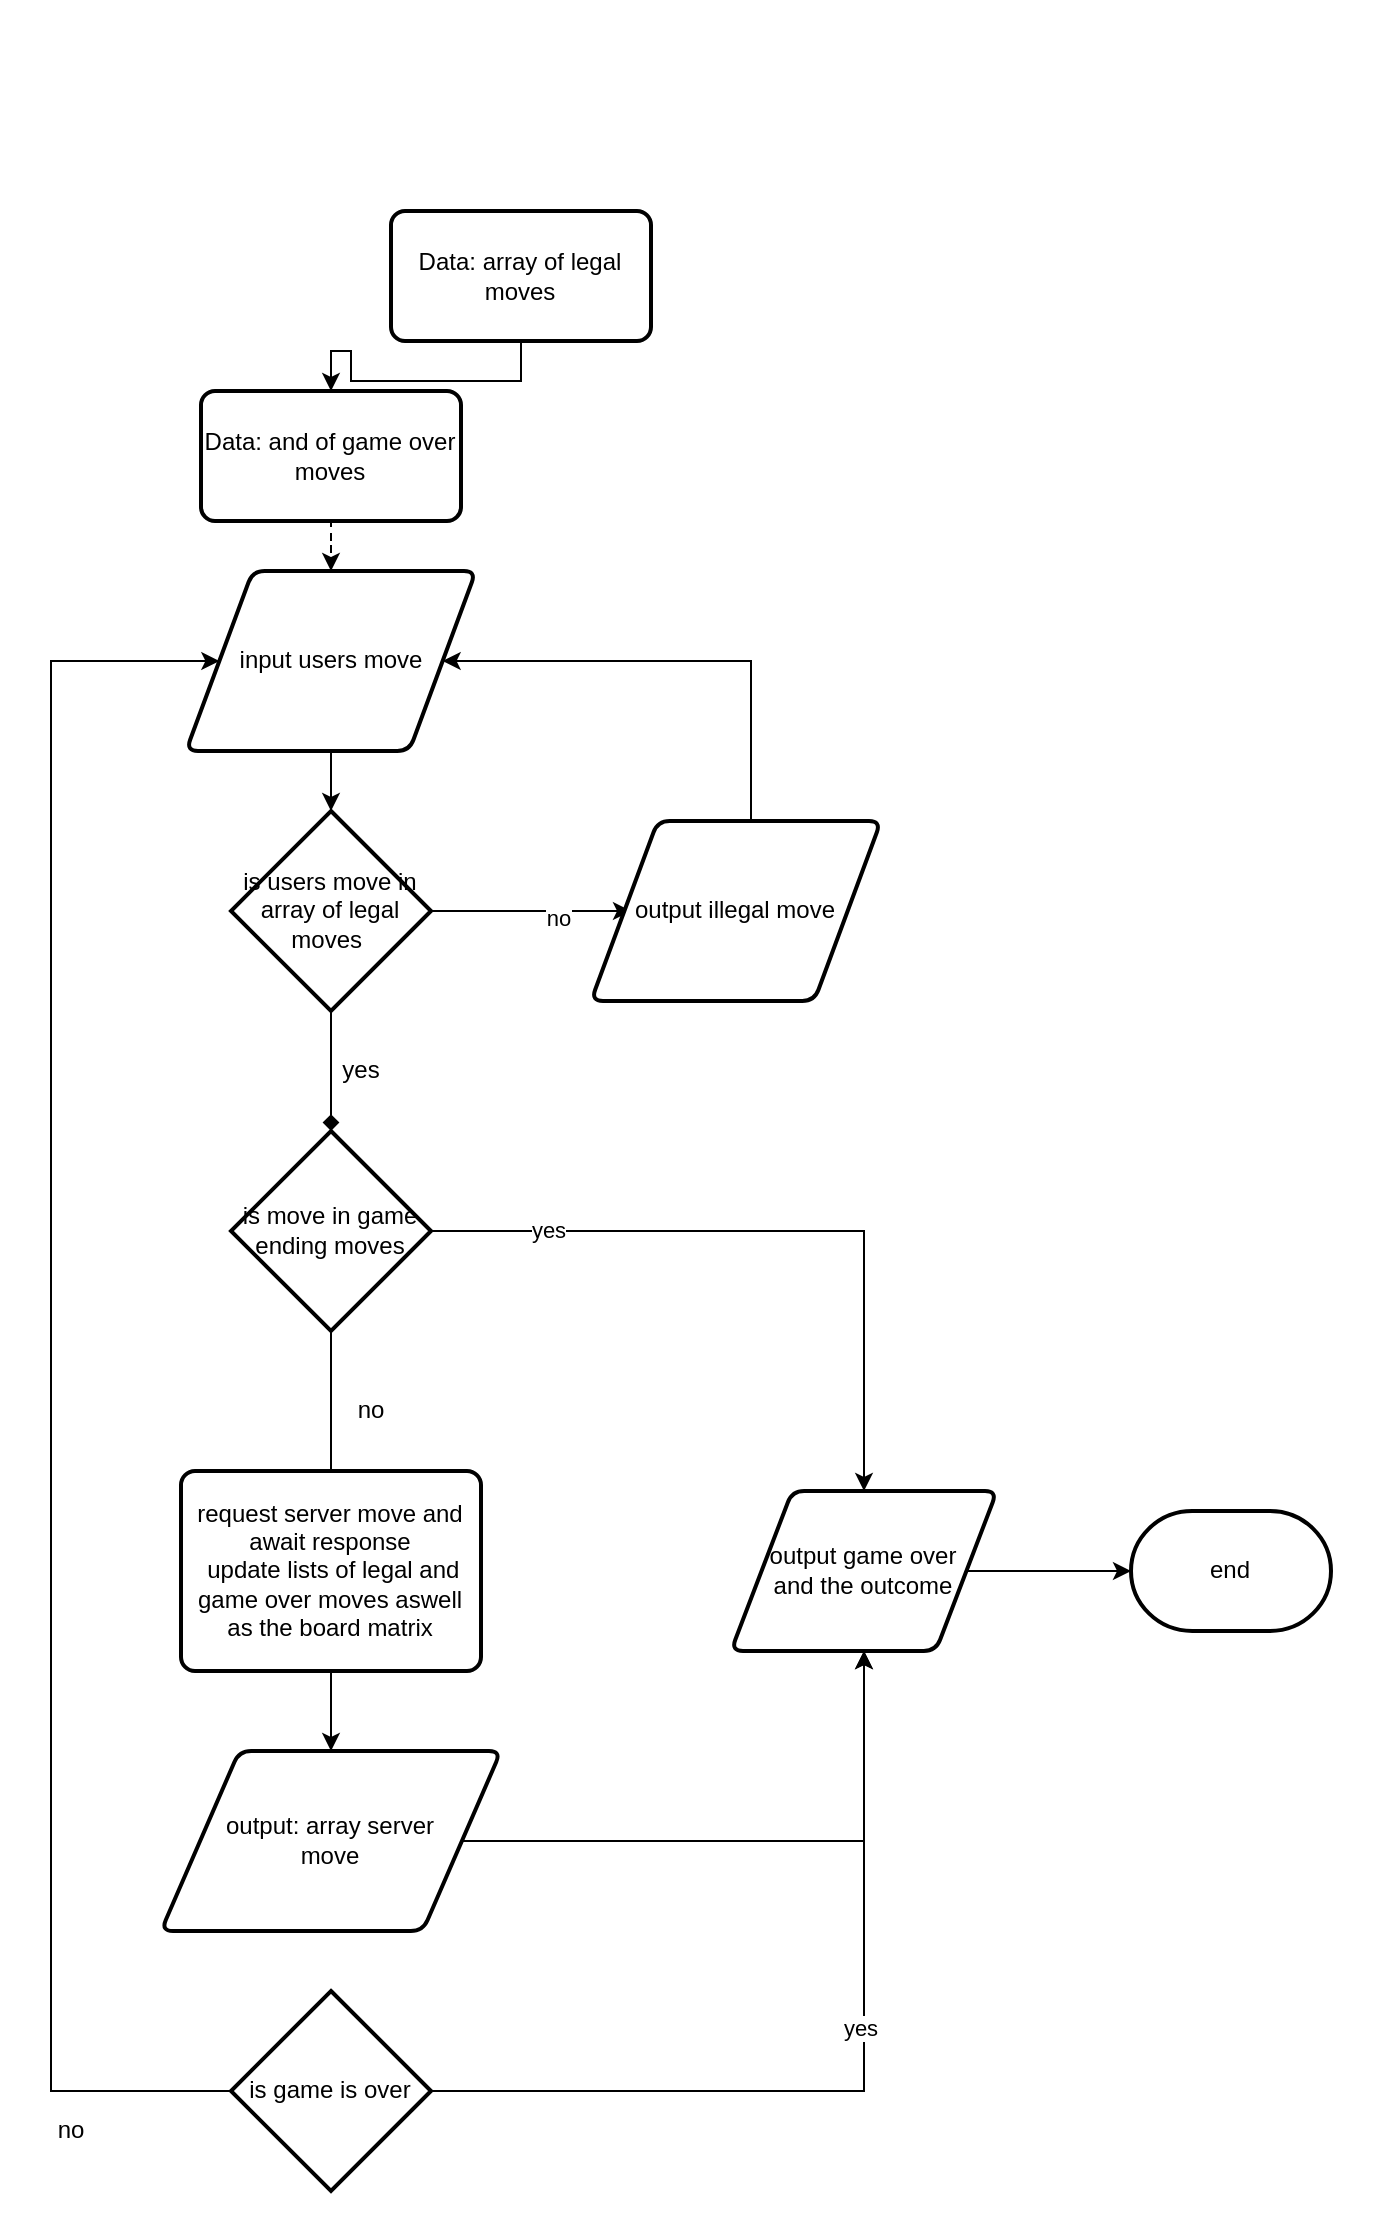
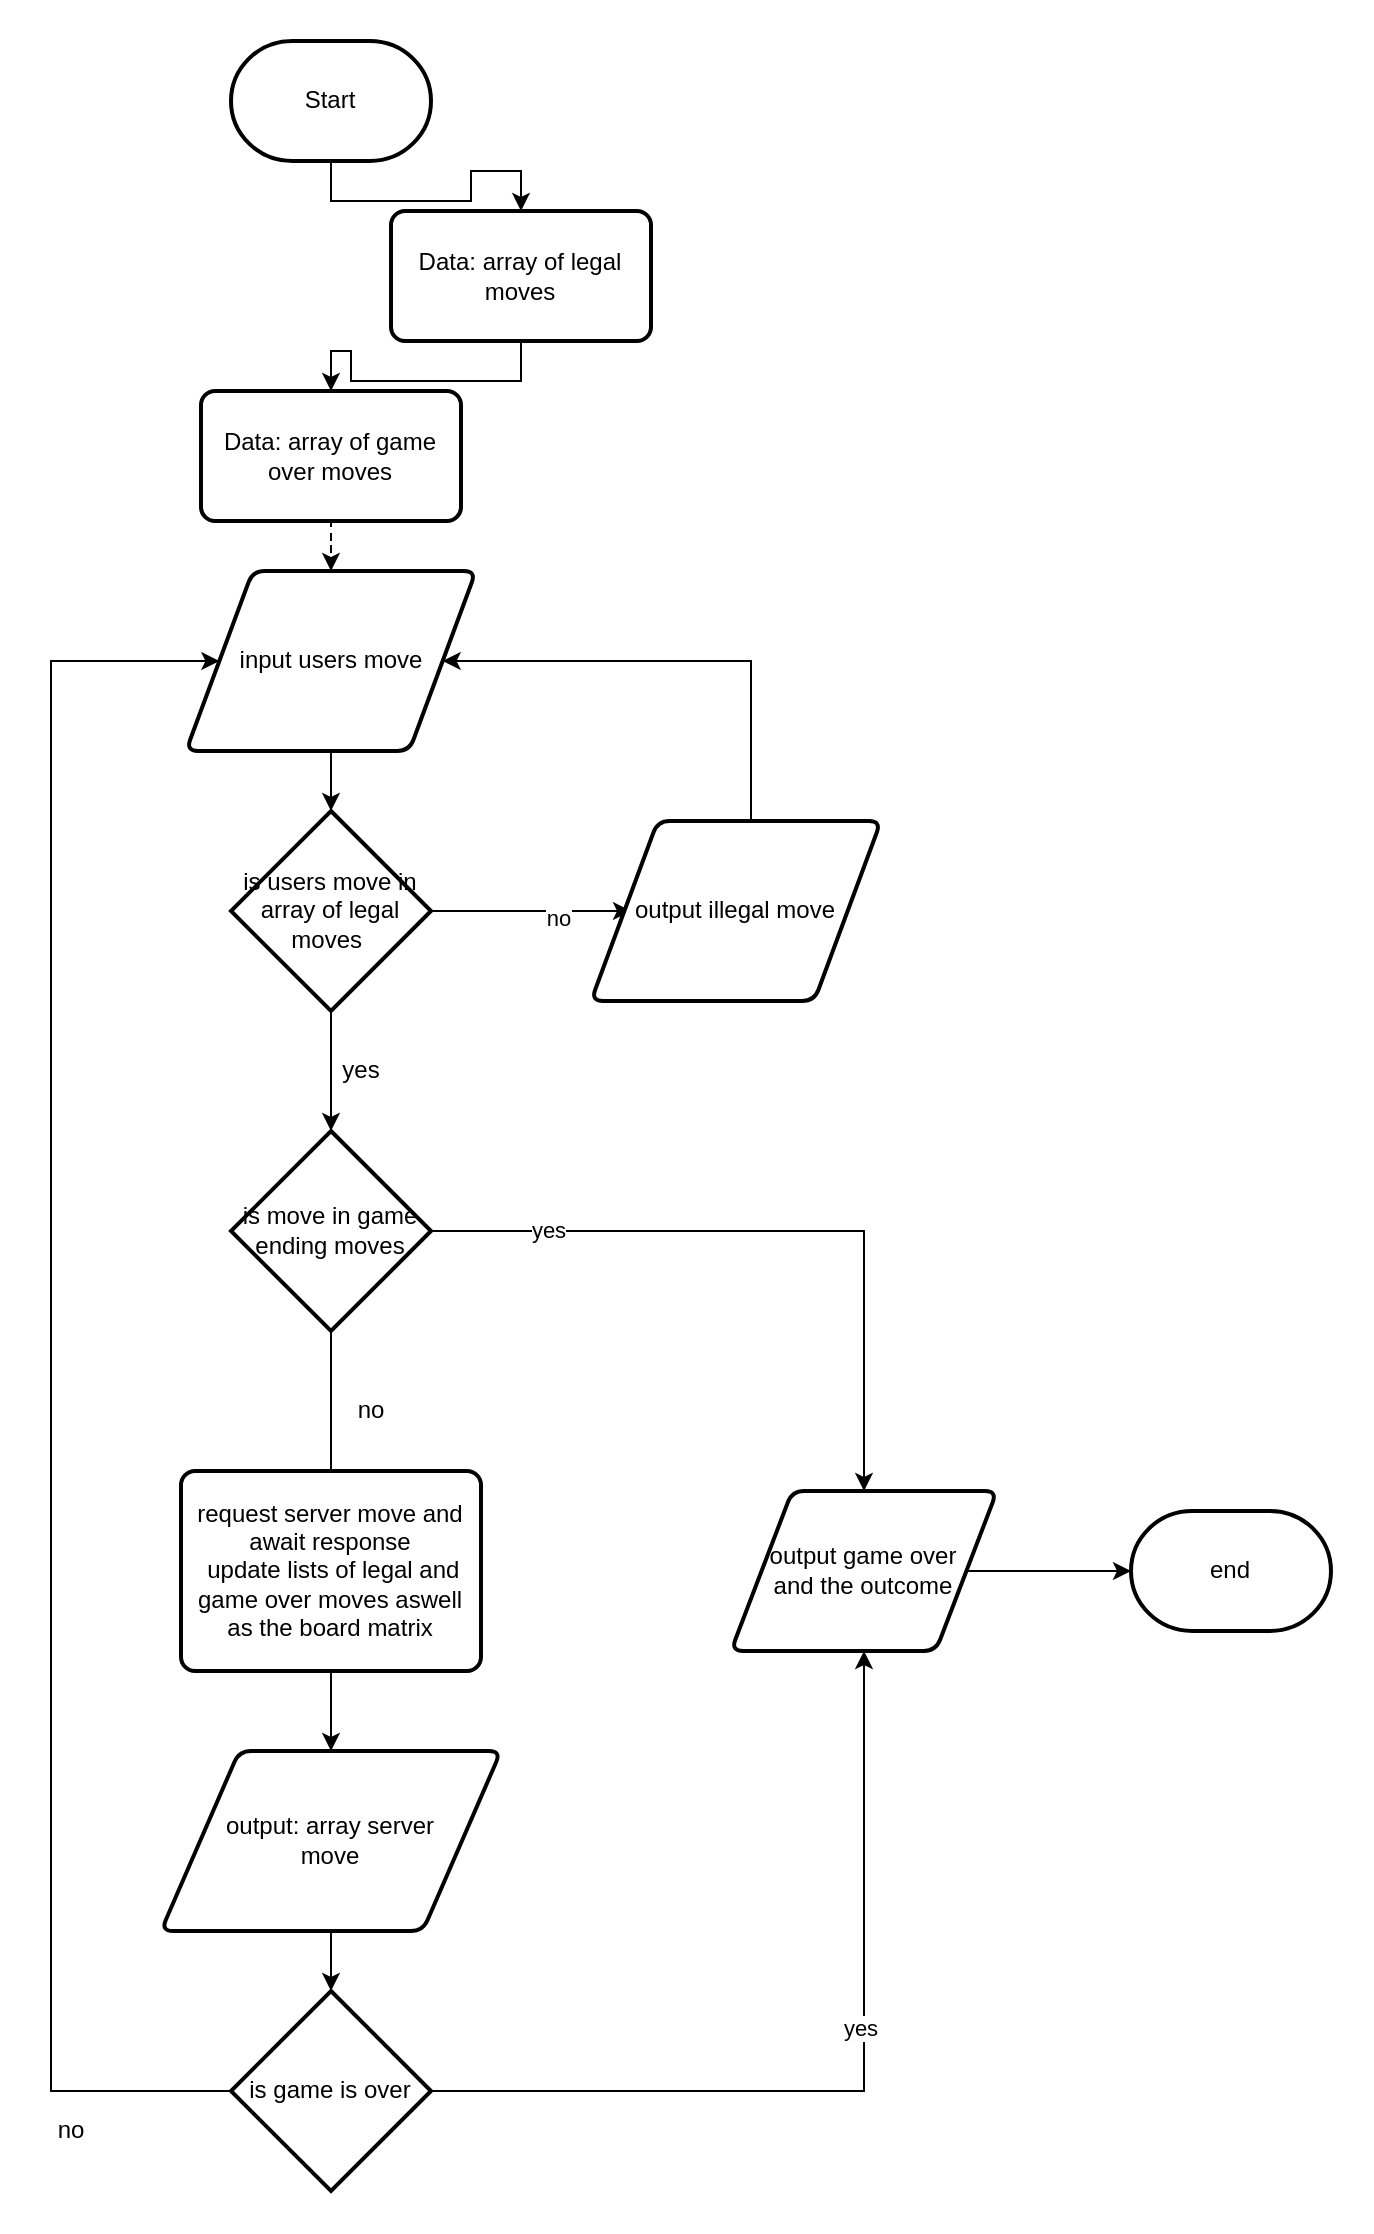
node "Start": added
edge "Start" -> "Data: array of legal moves": added
node "Data: and of game over moves": label "Data: and of game over moves" -> "Data: array of game over moves"
edge "is users move in array of legal moves" -> "is move in game ending moves": arrowhead diamond -> classic
edge "output: array server move" -> "output game over and the outcome": now "output: array server move" -> "is game is over"
